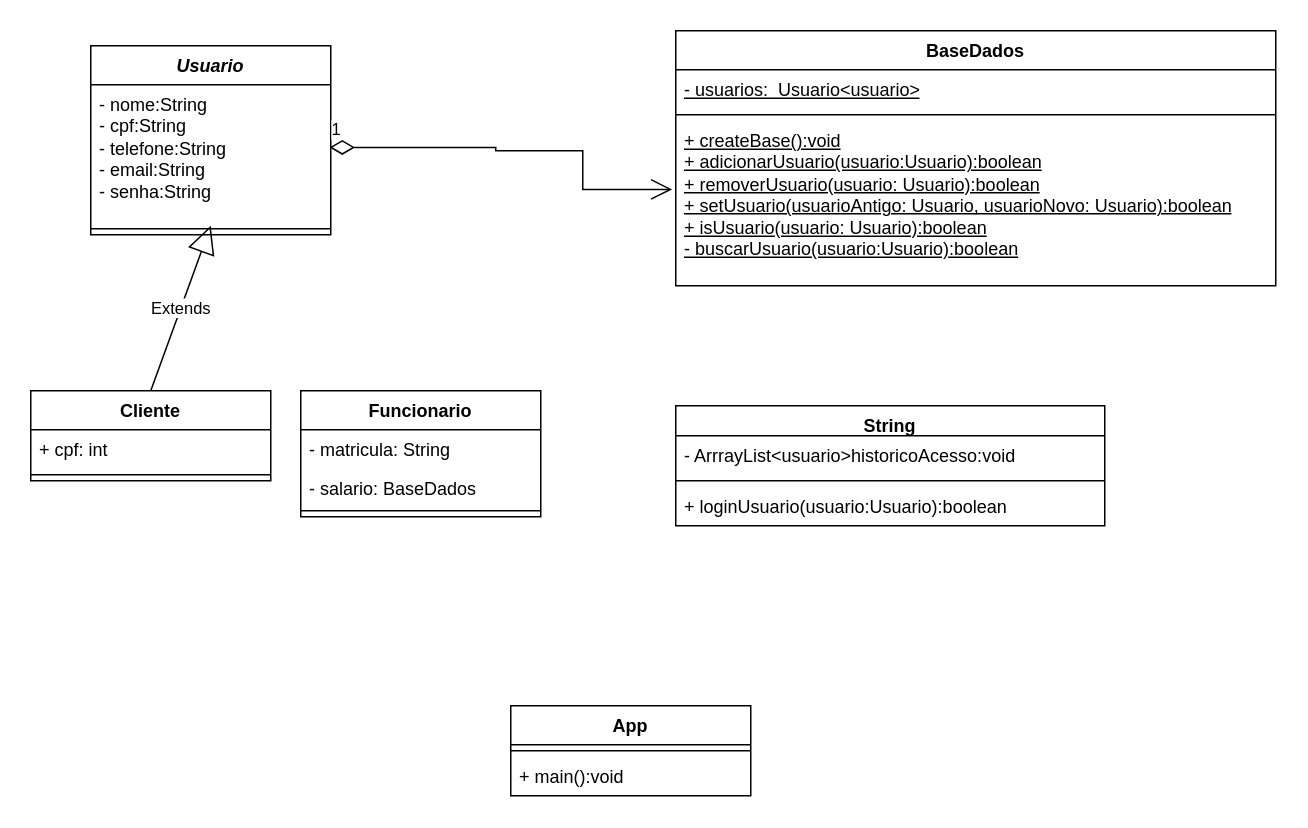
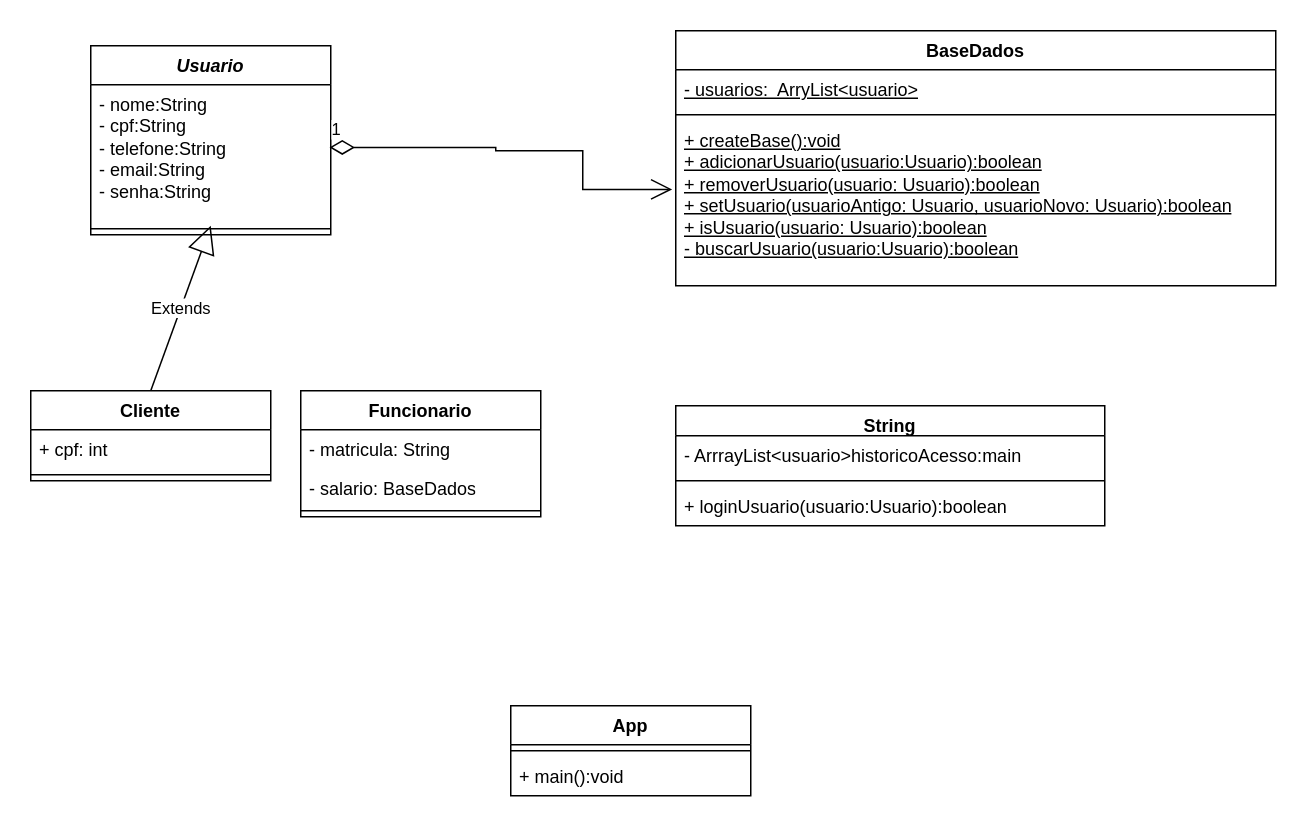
node "- usuarios: Usuario<usuario>": label "- usuarios: Usuario<usuario>" -> "- usuarios: ArryList<usuario>"
node "- ArrrayList<usuario>historicoAcesso:void": label "- ArrrayList<usuario>historicoAcesso:void" -> "- ArrrayList<usuario>historicoAcesso:main"
